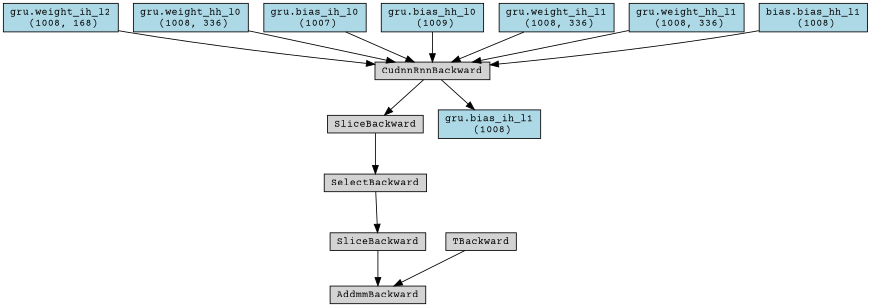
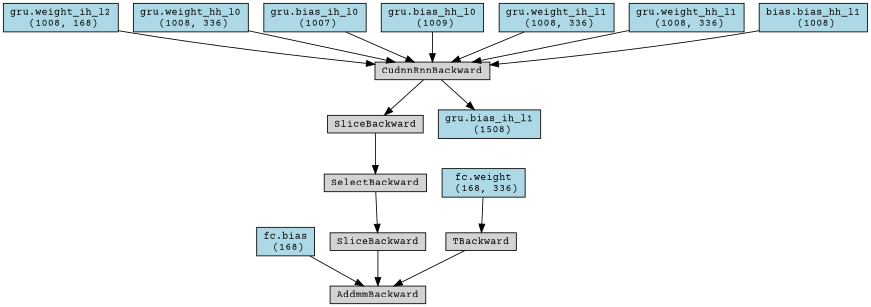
node "gru.bias_ih_l1 (1008)": label "gru.bias_ih_l1 (1008)" -> "gru.bias_ih_l1 (1508)"
node "fc.weight (168, 336)": added
node "fc.bias (168)": added
